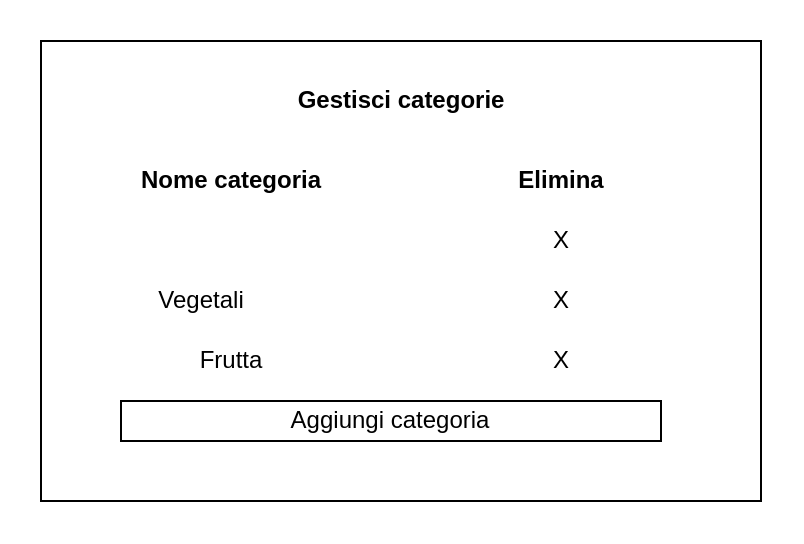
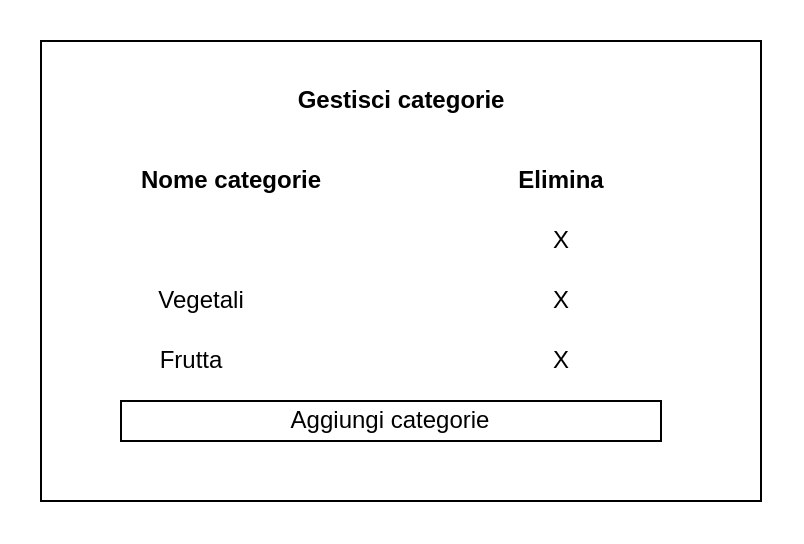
node "Nome categoria": label "Nome categoria" -> "Nome categorie"
node "Frutta": moved (231, 361) -> (191, 361)
node "Aggiungi categoria": label "Aggiungi categoria" -> "Aggiungi categorie"
